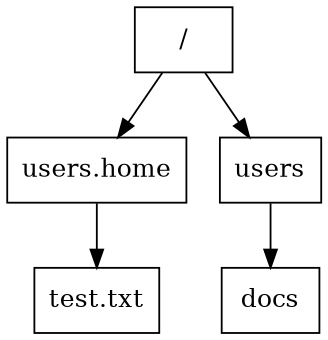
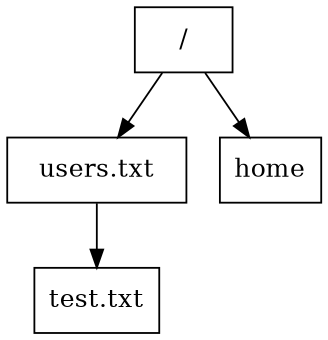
node "users.home": label "users.home" -> "users.txt"
node "users": label "users" -> "home"
node "docs": removed
